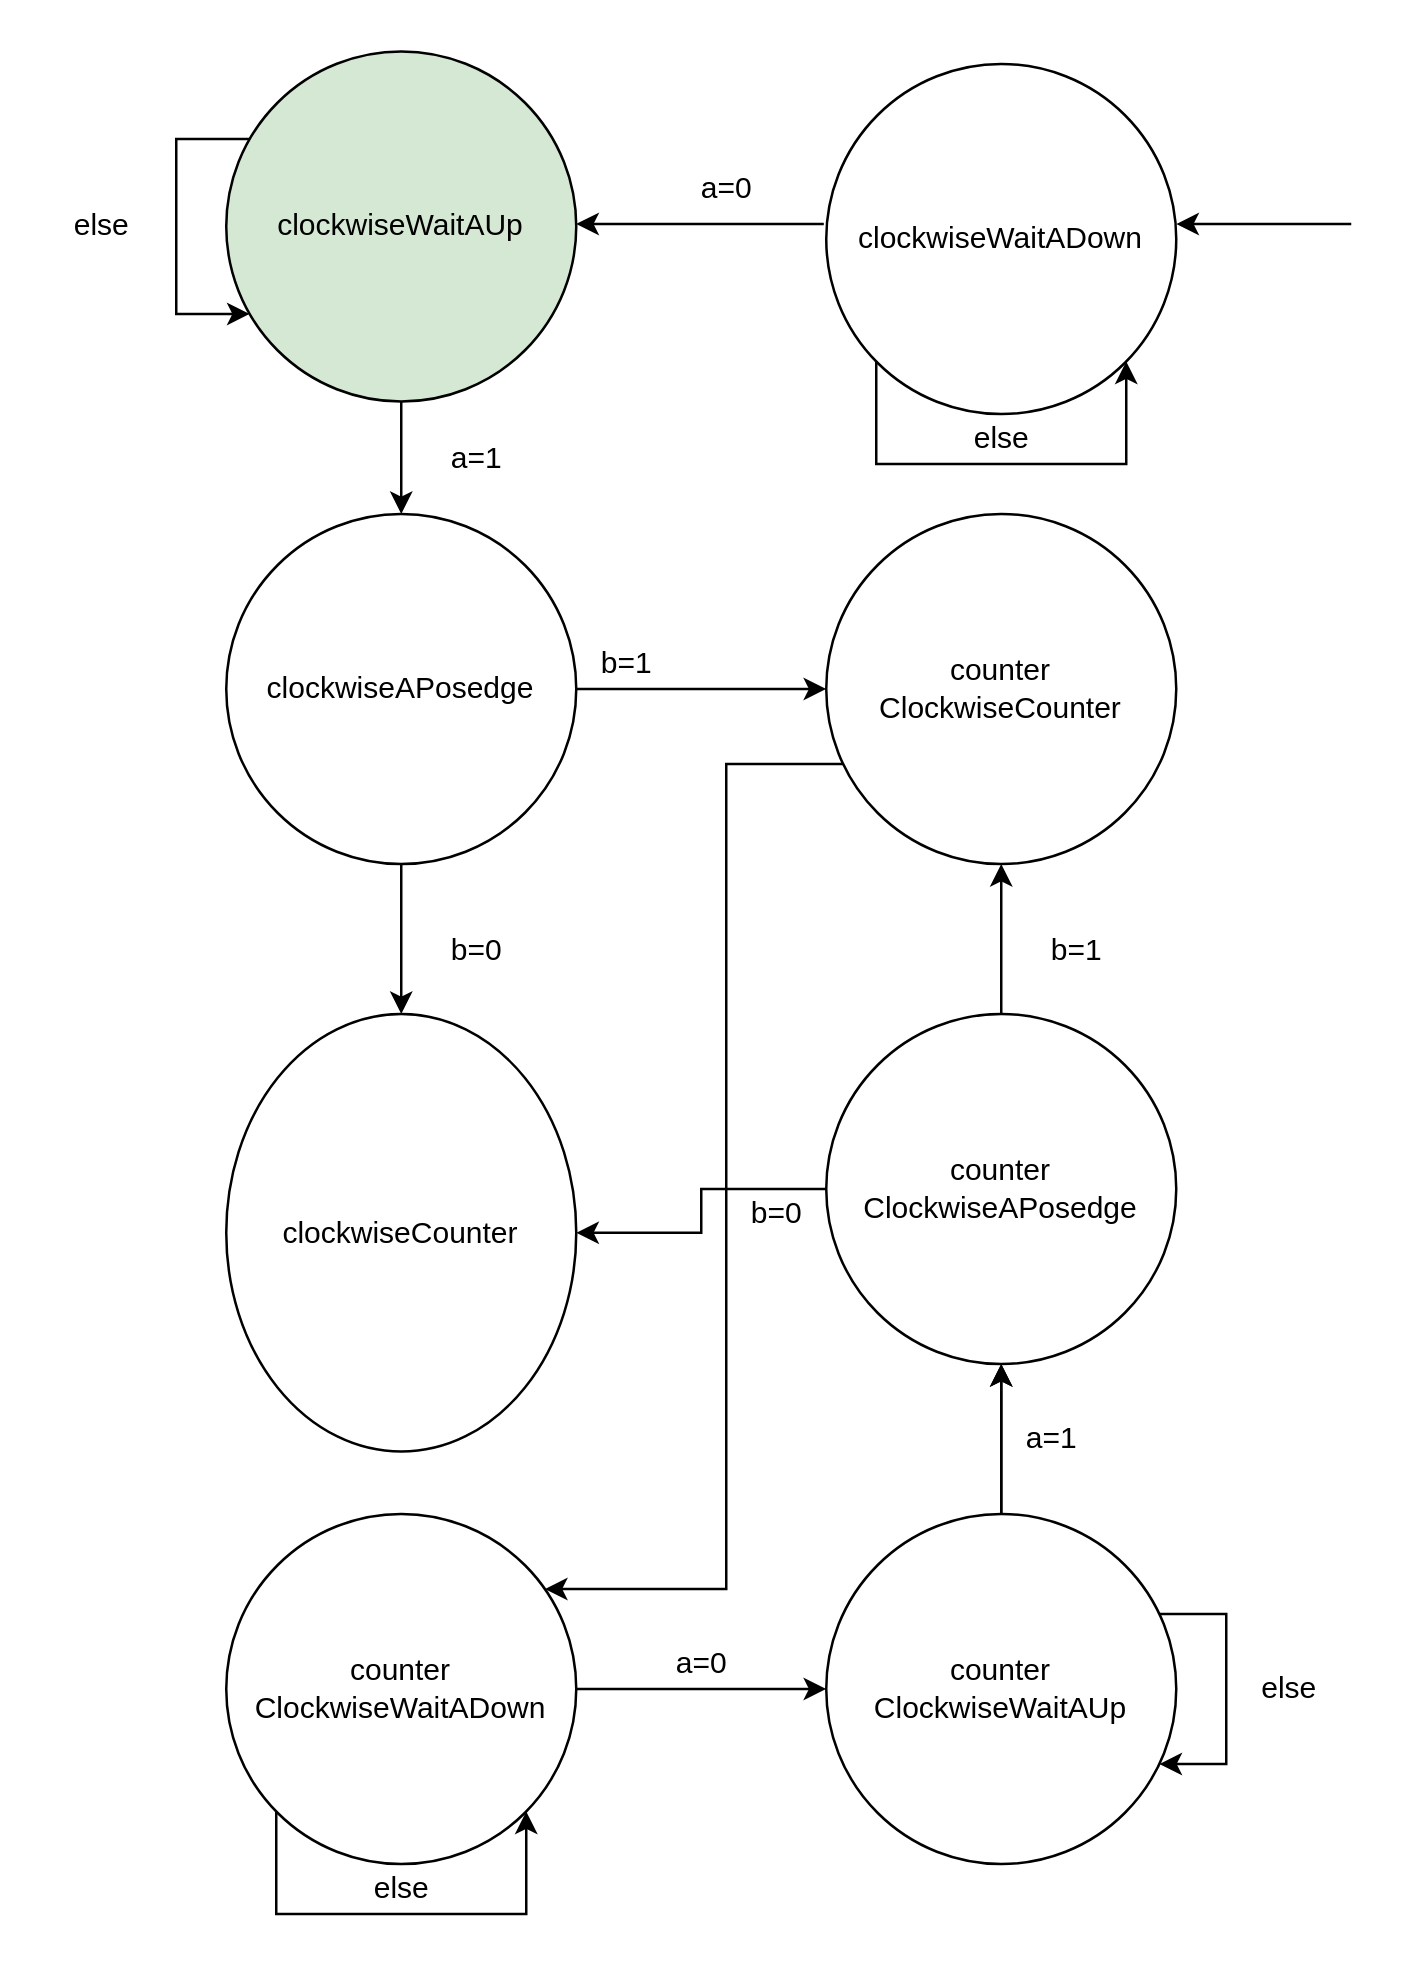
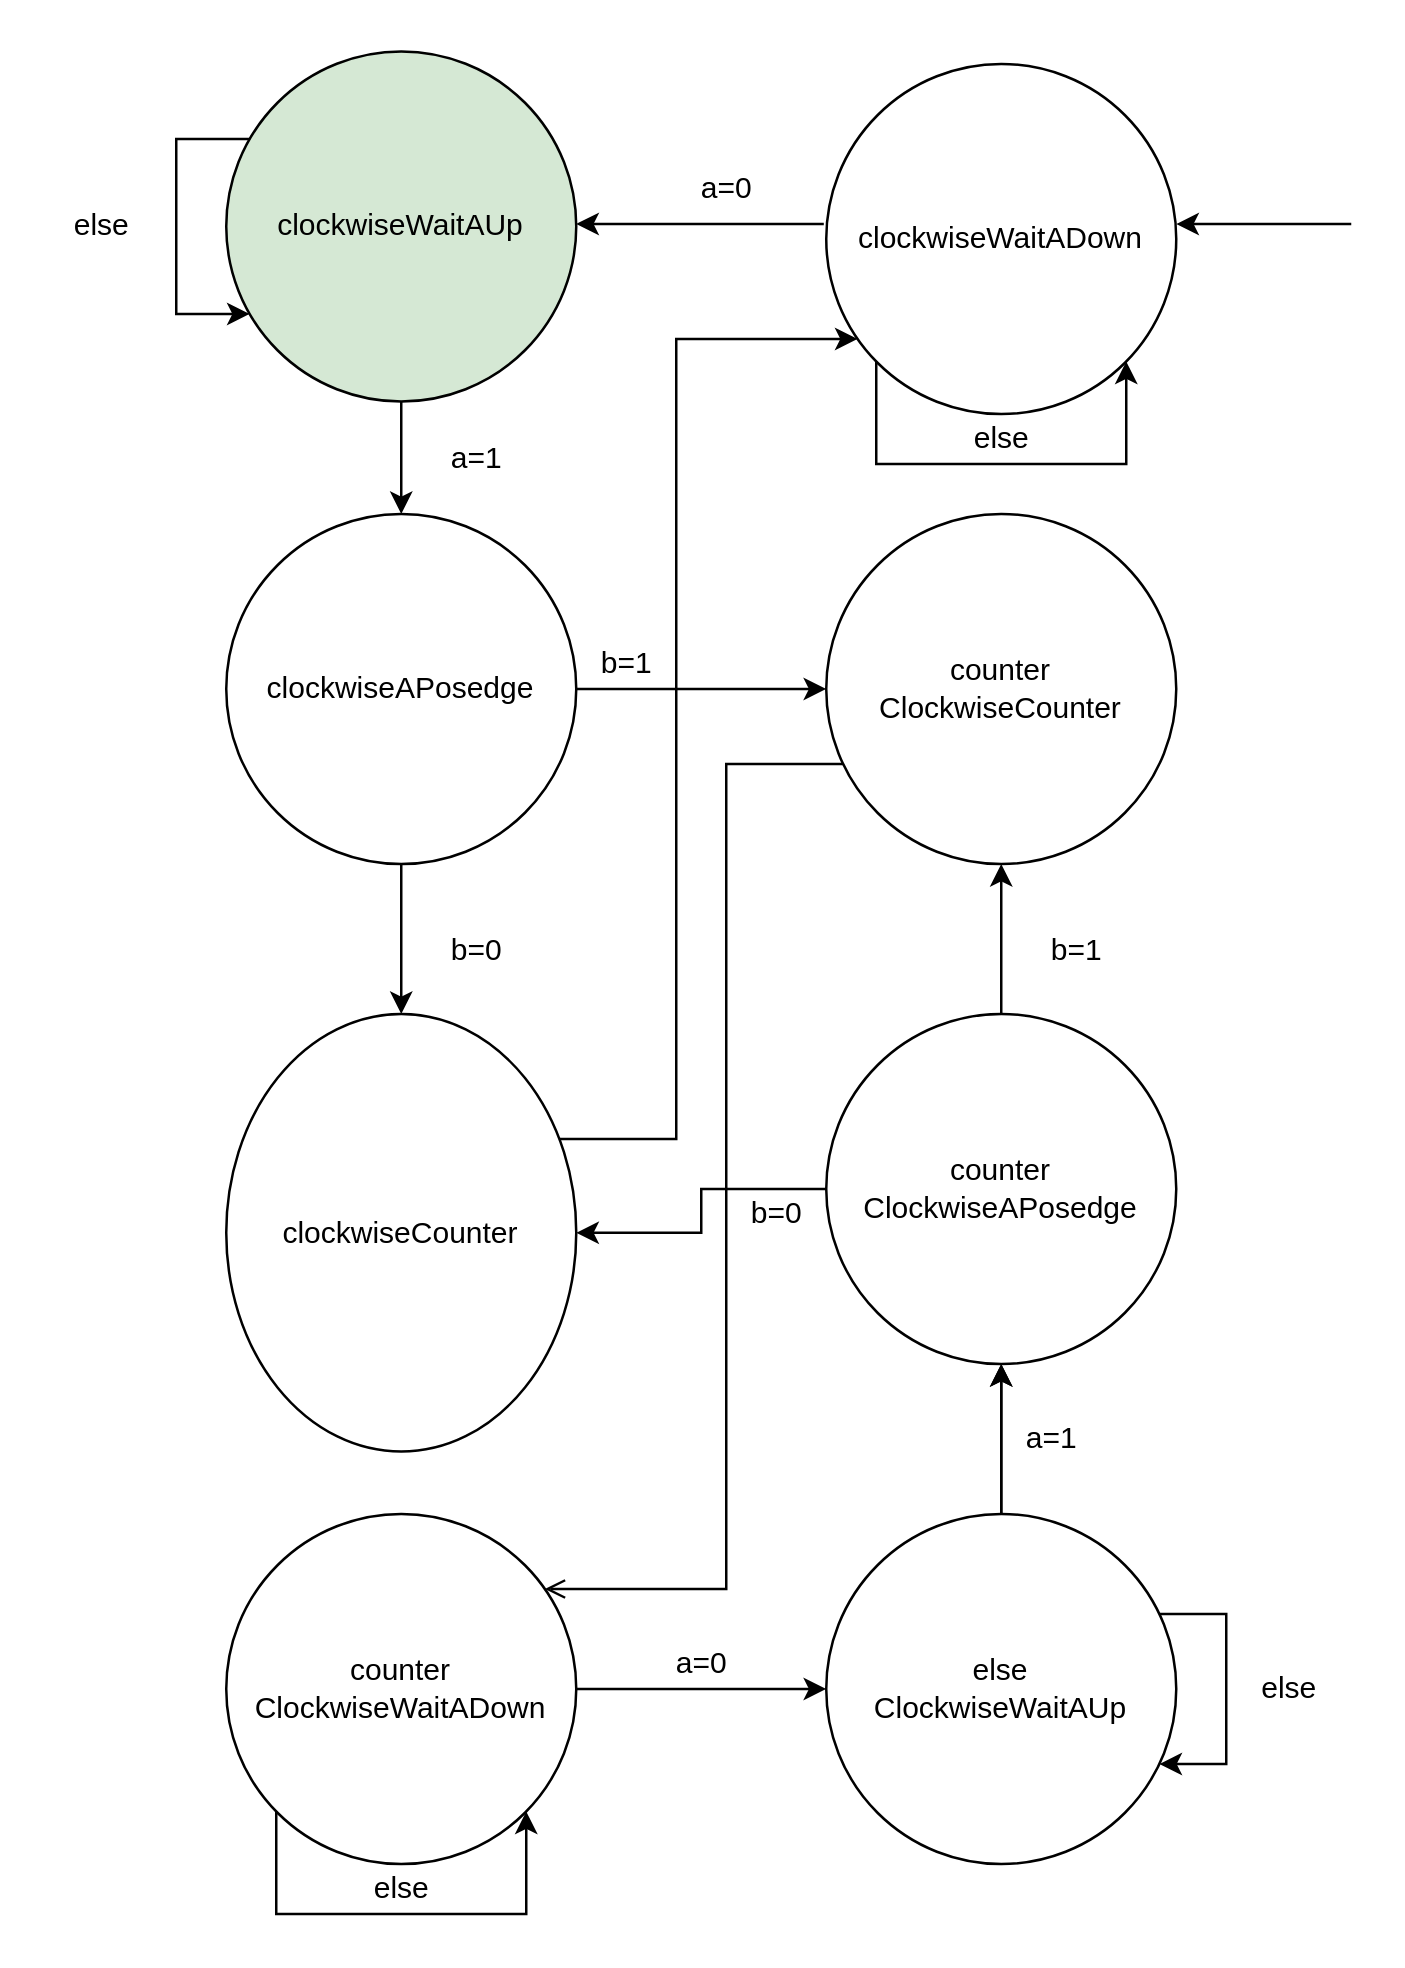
edge "clockwiseCounter" -> "clockwiseWaitADown": added
edge "counter ClockwiseCounter" -> "counter ClockwiseWaitADown": arrowhead classic -> open
node "counter ClockwiseWaitAUp": label "counter ClockwiseWaitAUp" -> "else ClockwiseWaitAUp"
